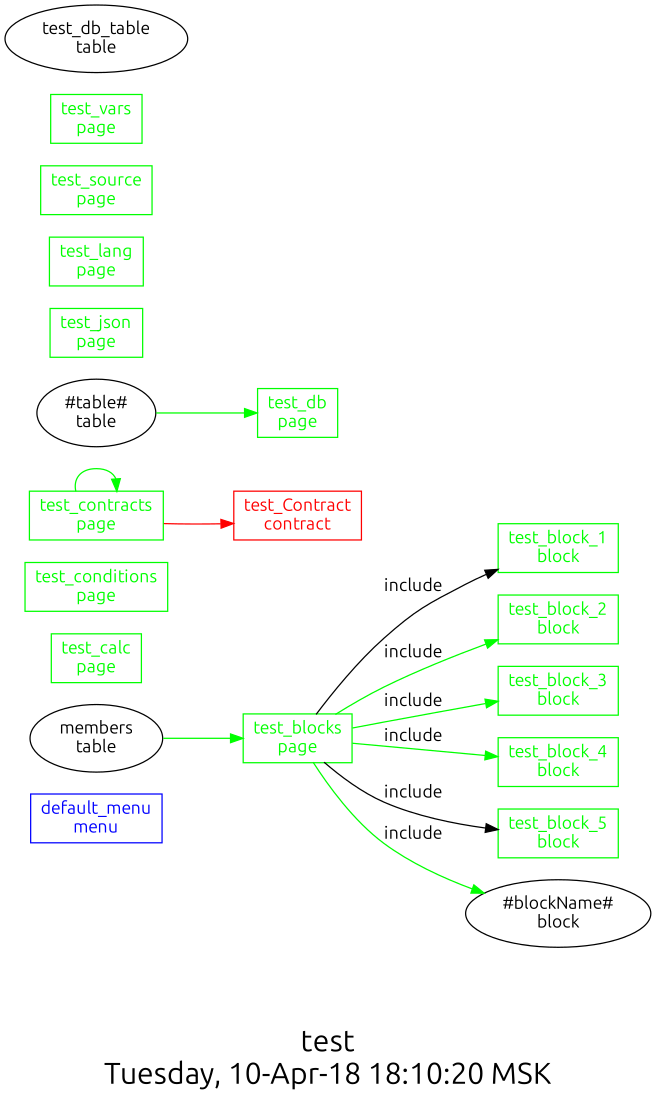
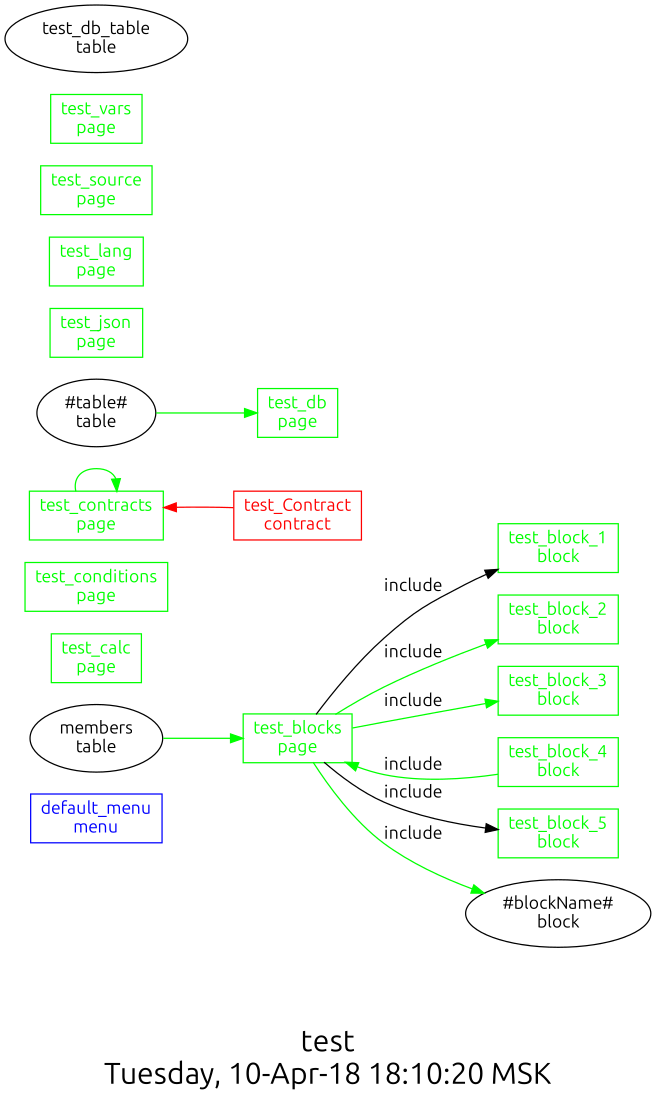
edge "test_contracts page" -> "test_Contract contract": reversed
edge "test_blocks page" -> "test_block_4 block": reversed
